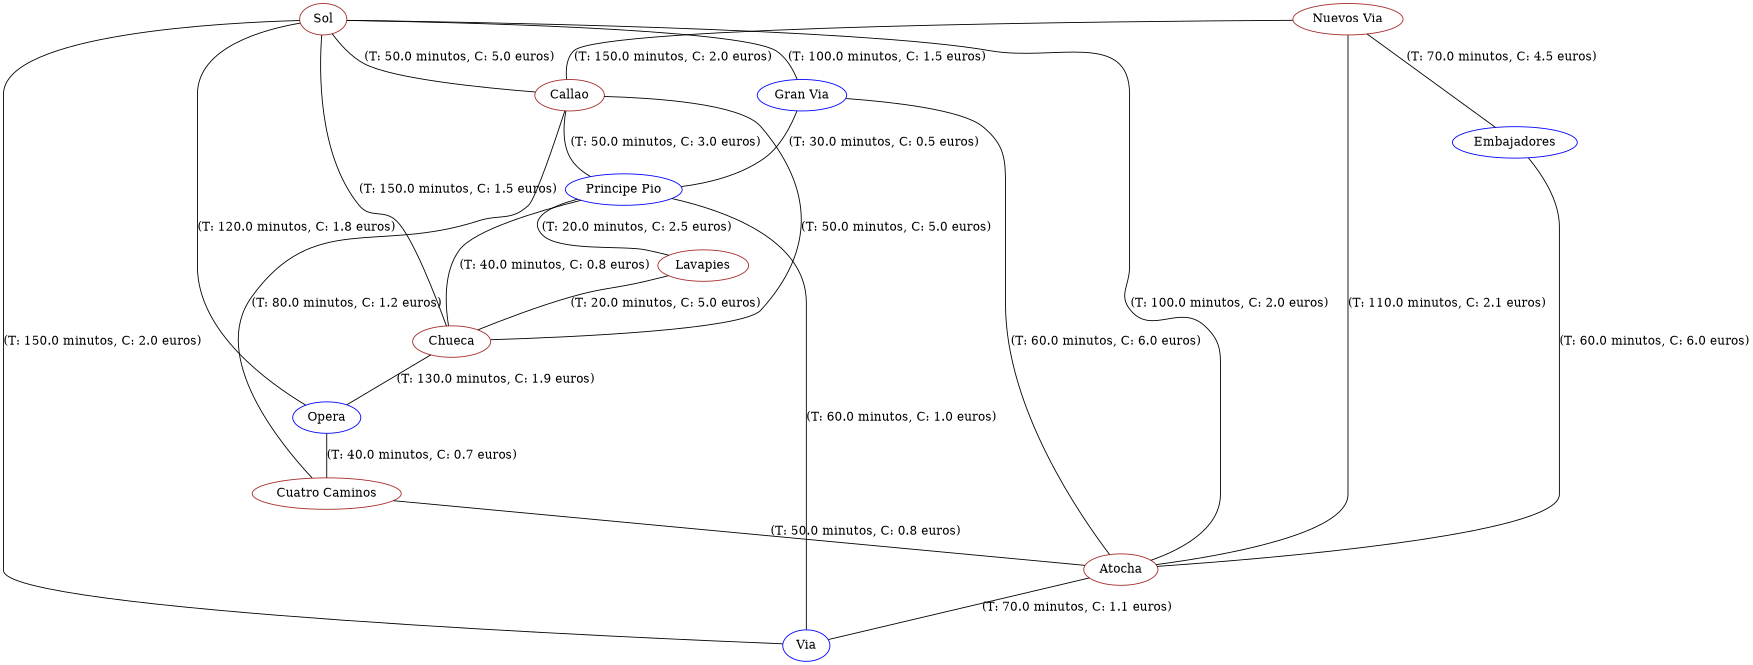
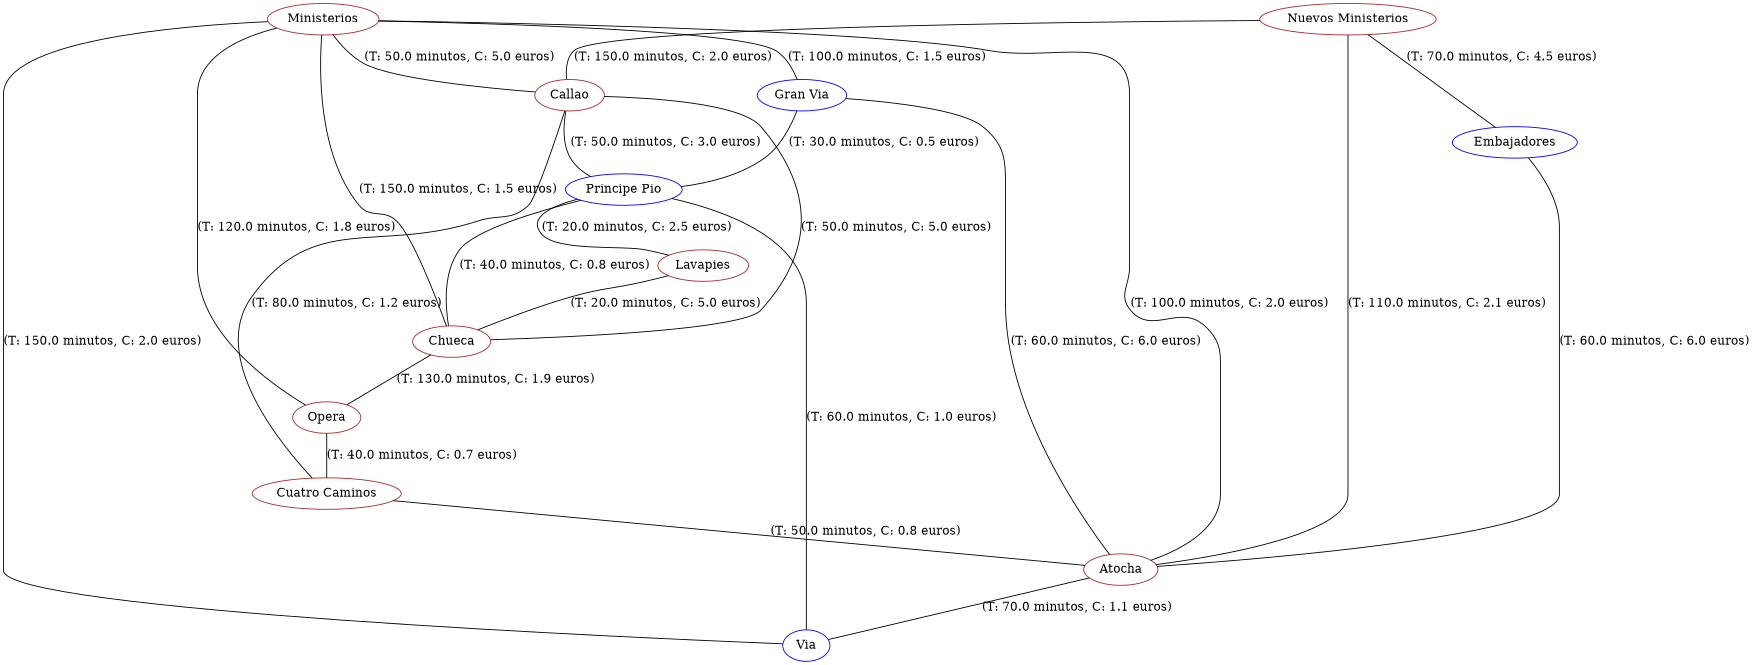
node "Sol": label "Sol" -> "Ministerios"
node "Nuevos Via": label "Nuevos Via" -> "Nuevos Ministerios"
node "Opera": color blue -> brown
